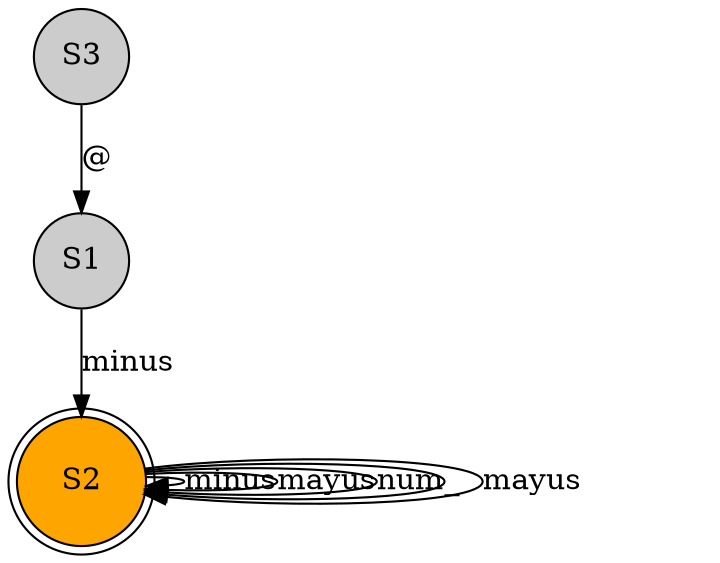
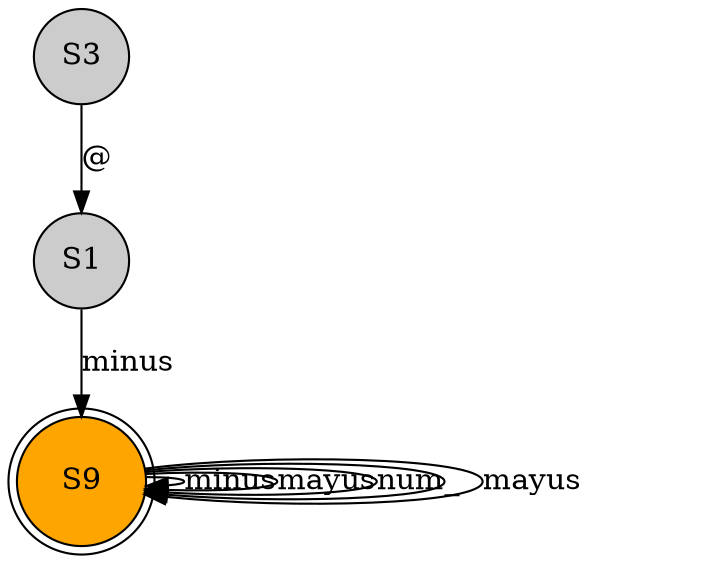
node "S2": label "S2" -> "S9"
